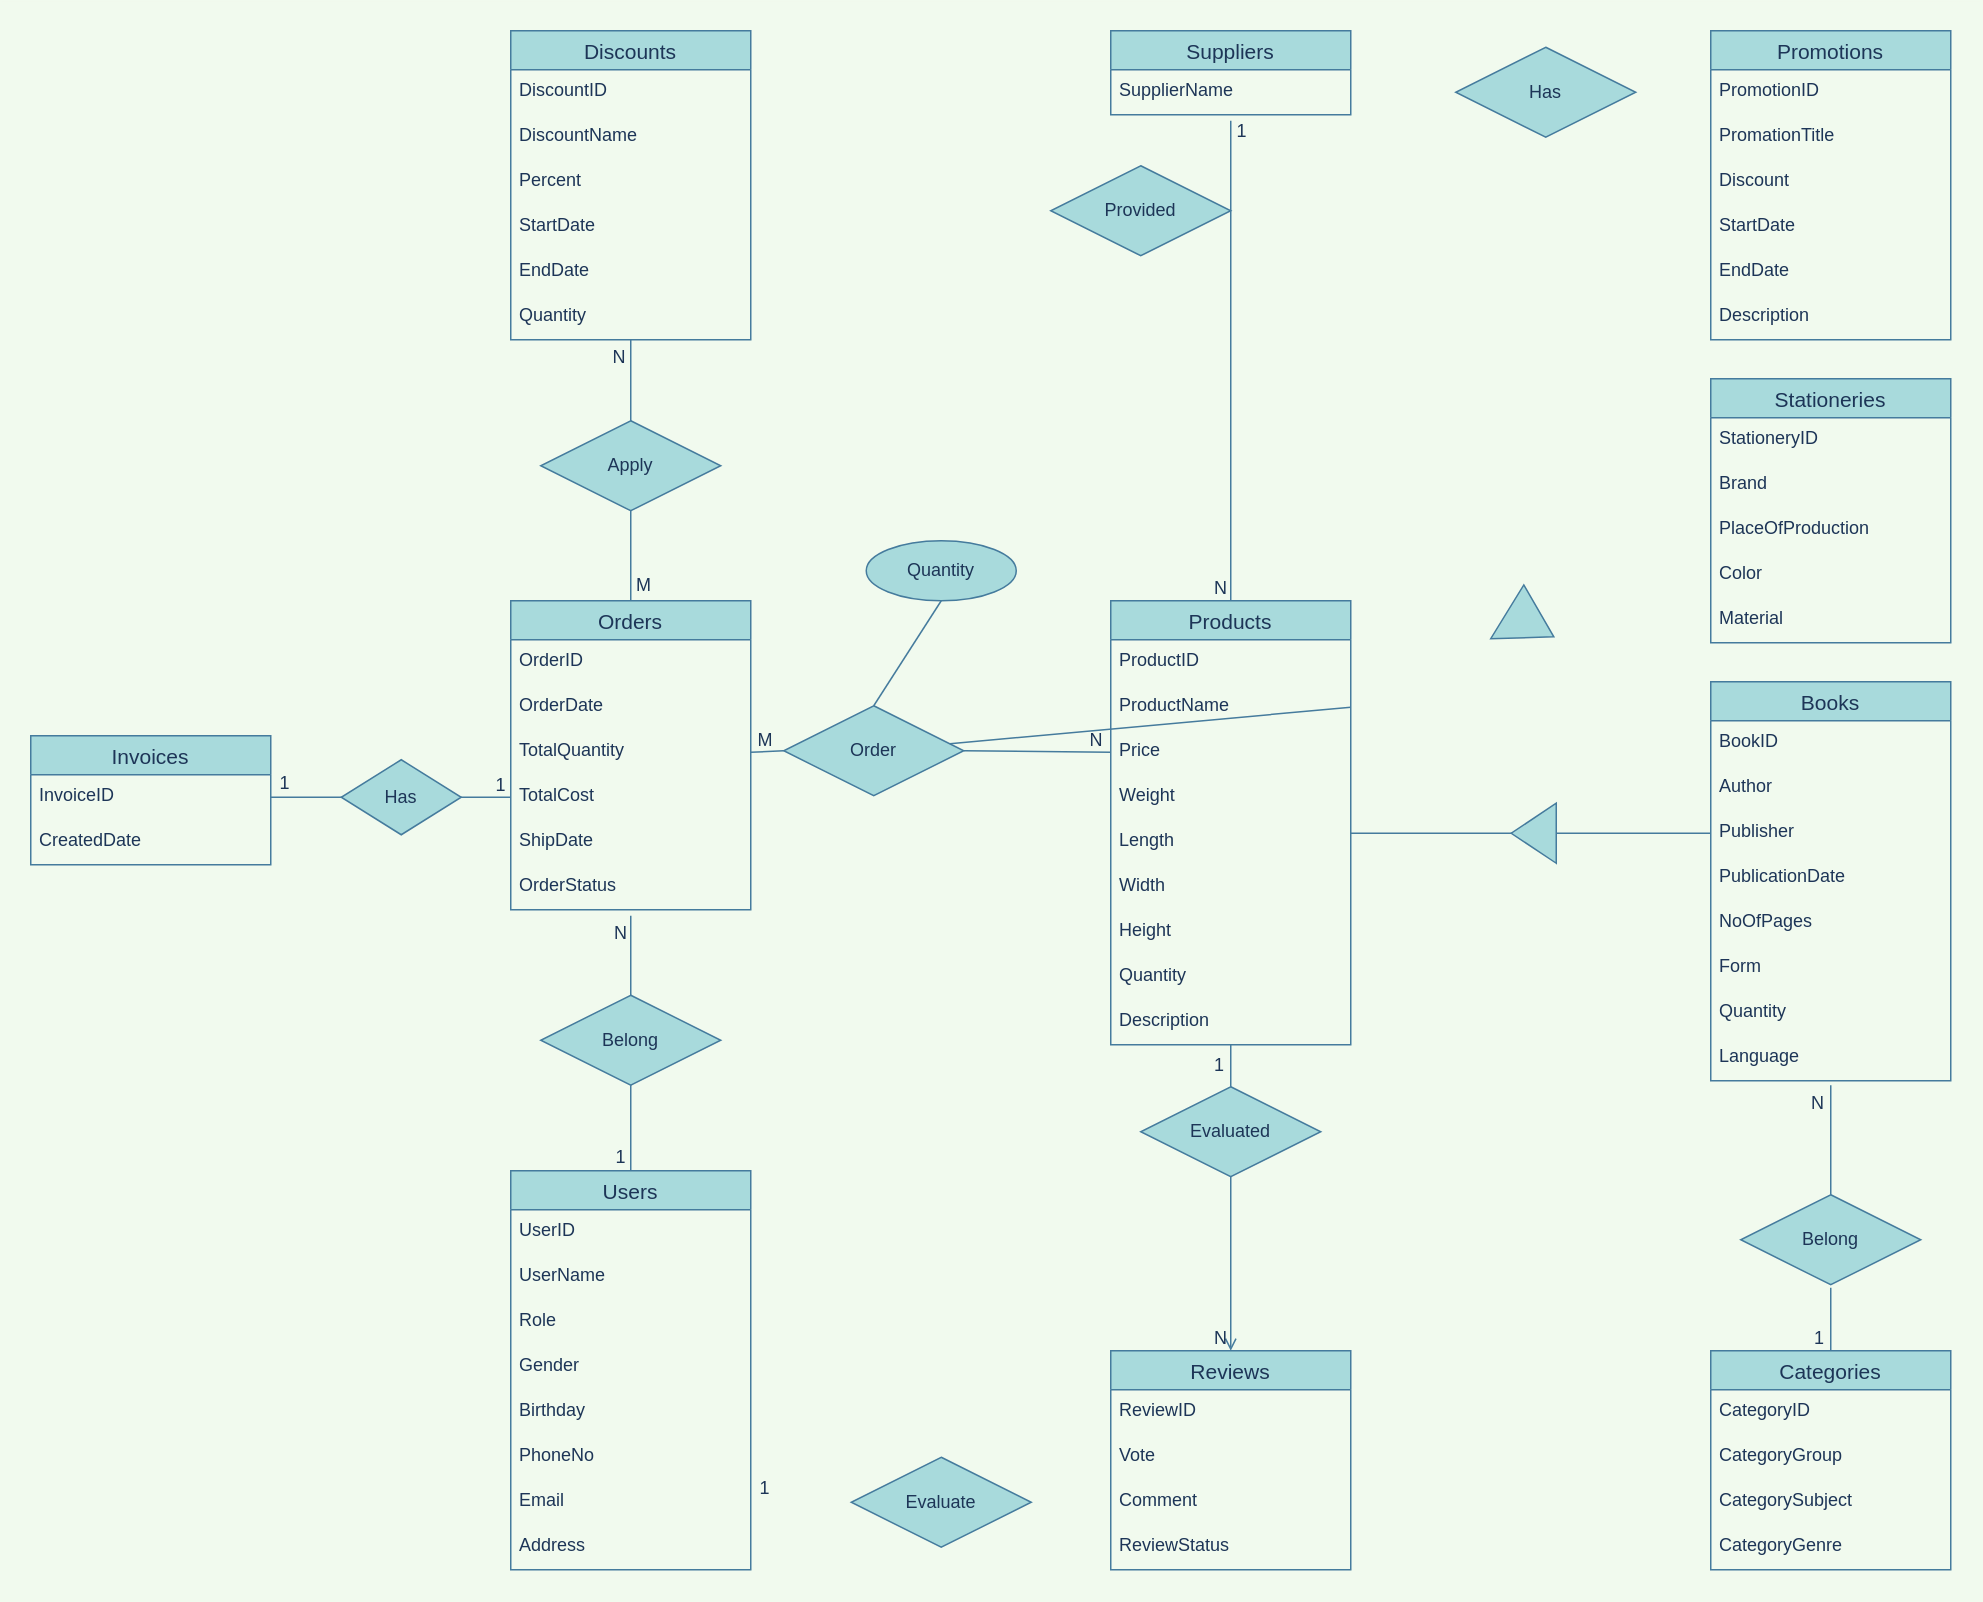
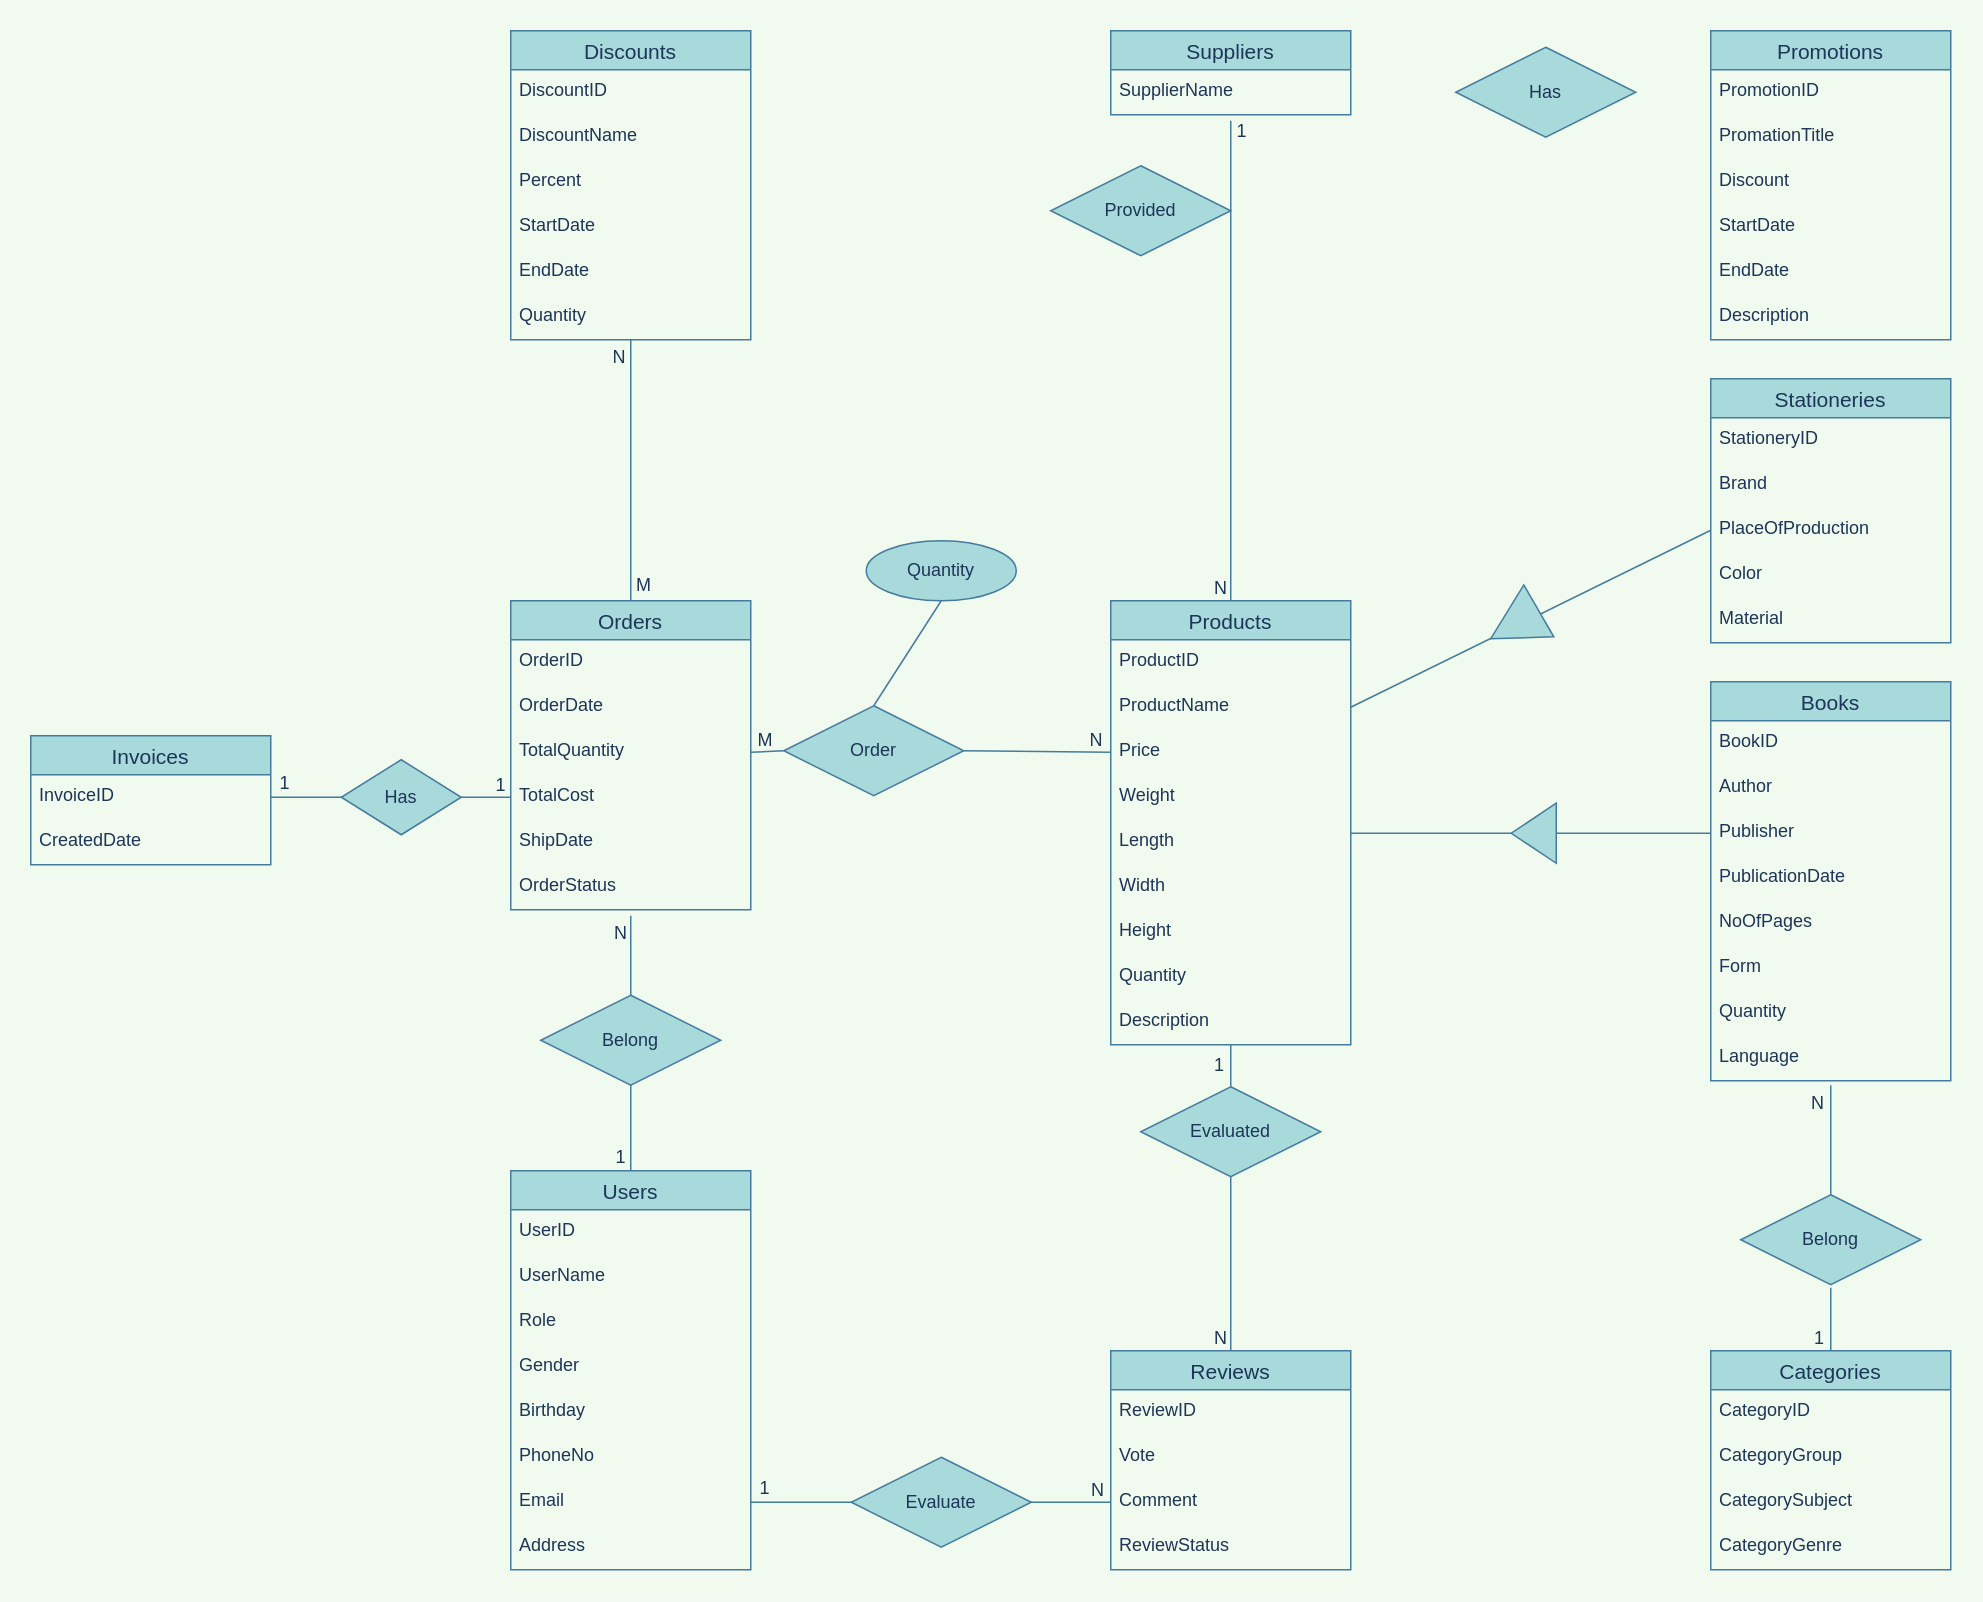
node "Apply": removed
edge "ProductName" -- "Order": now "ProductName" -- "PlaceOfProduction"
edge "Evaluated" -> "Reviews": arrowhead open -> none
edge "Email" -- "Comment": added, label "N"
